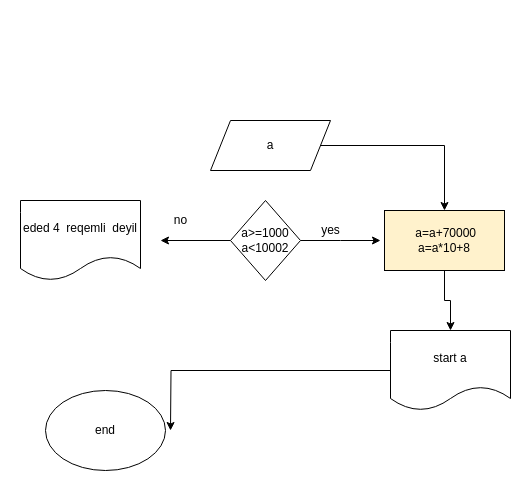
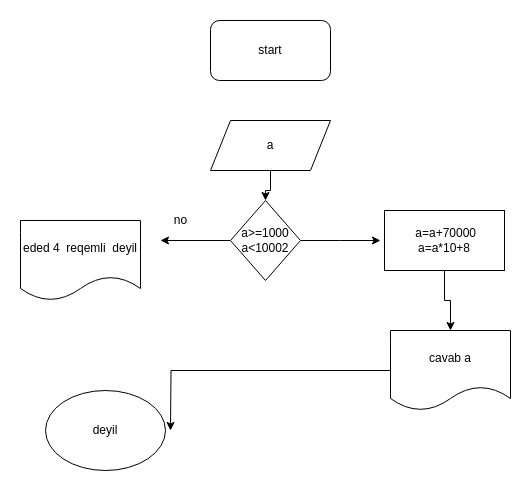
node "start": added
edge "a" -> "a=a+70000 a=a*10+8": now "a" -> "a>=1000 a<10002"
node "yes": removed
node "eded 4 reqemli deyil": moved (81, 241) -> (81, 261)
node "a=a+70000 a=a*10+8": fillcolor #fff2cc -> #ffffff
node "start a": label "start a" -> "cavab a"
node "end": label "end" -> "deyil"
